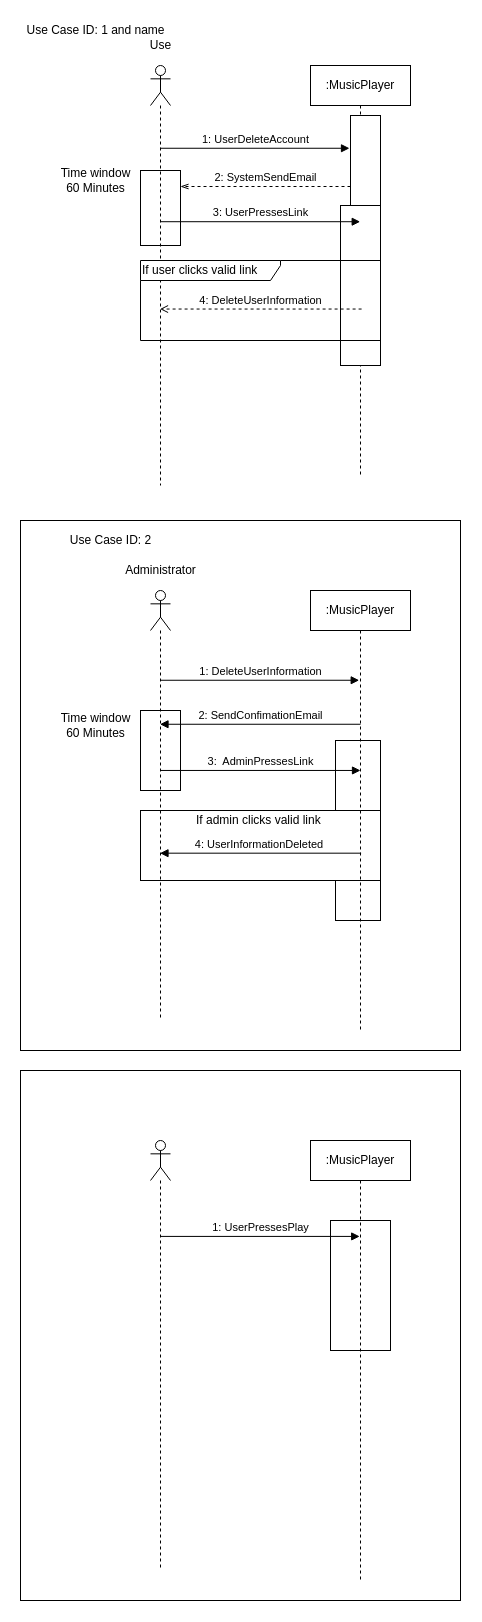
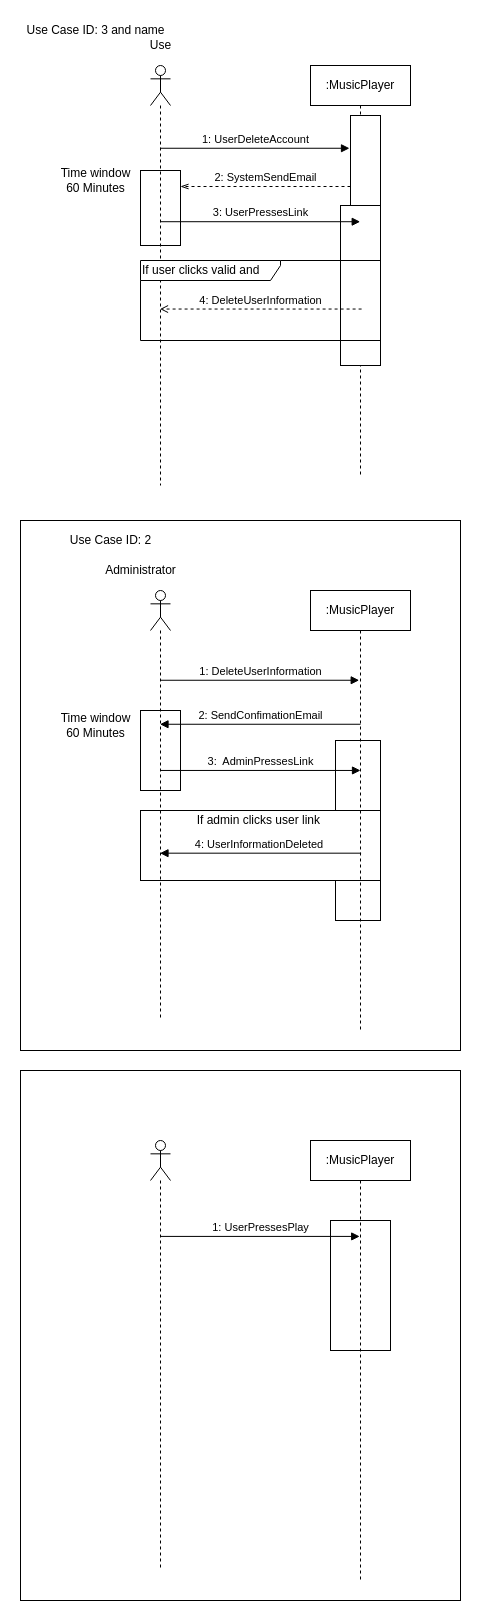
node "Use Case ID: 1 and name": label "Use Case ID: 1 and name" -> "Use Case ID: 3 and name"
node "If user clicks valid link": label "If user clicks valid link" -> "If user clicks valid and"
node "Administrator": moved (161, 571) -> (141, 571)
node "If admin clicks valid link": label "If admin clicks valid link" -> "If admin clicks user link"
